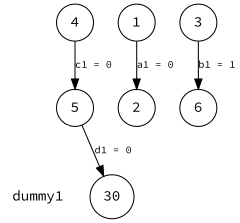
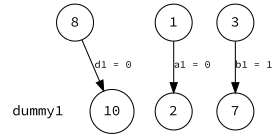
node "4": removed
node "5": label "5" -> "8"
node "6": label "6" -> "7"
node "30": label "30" -> "10"
